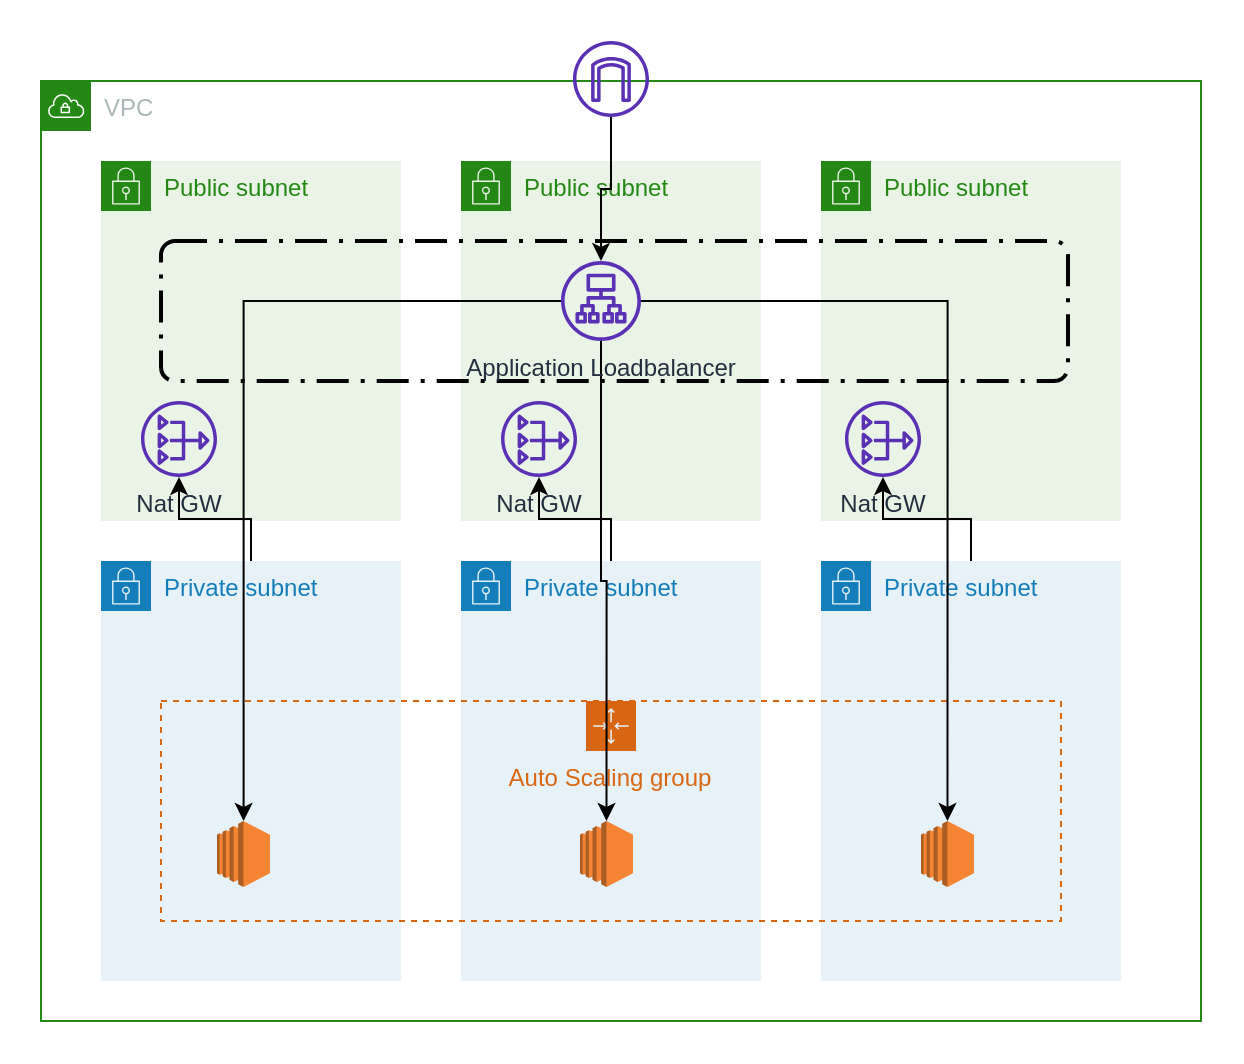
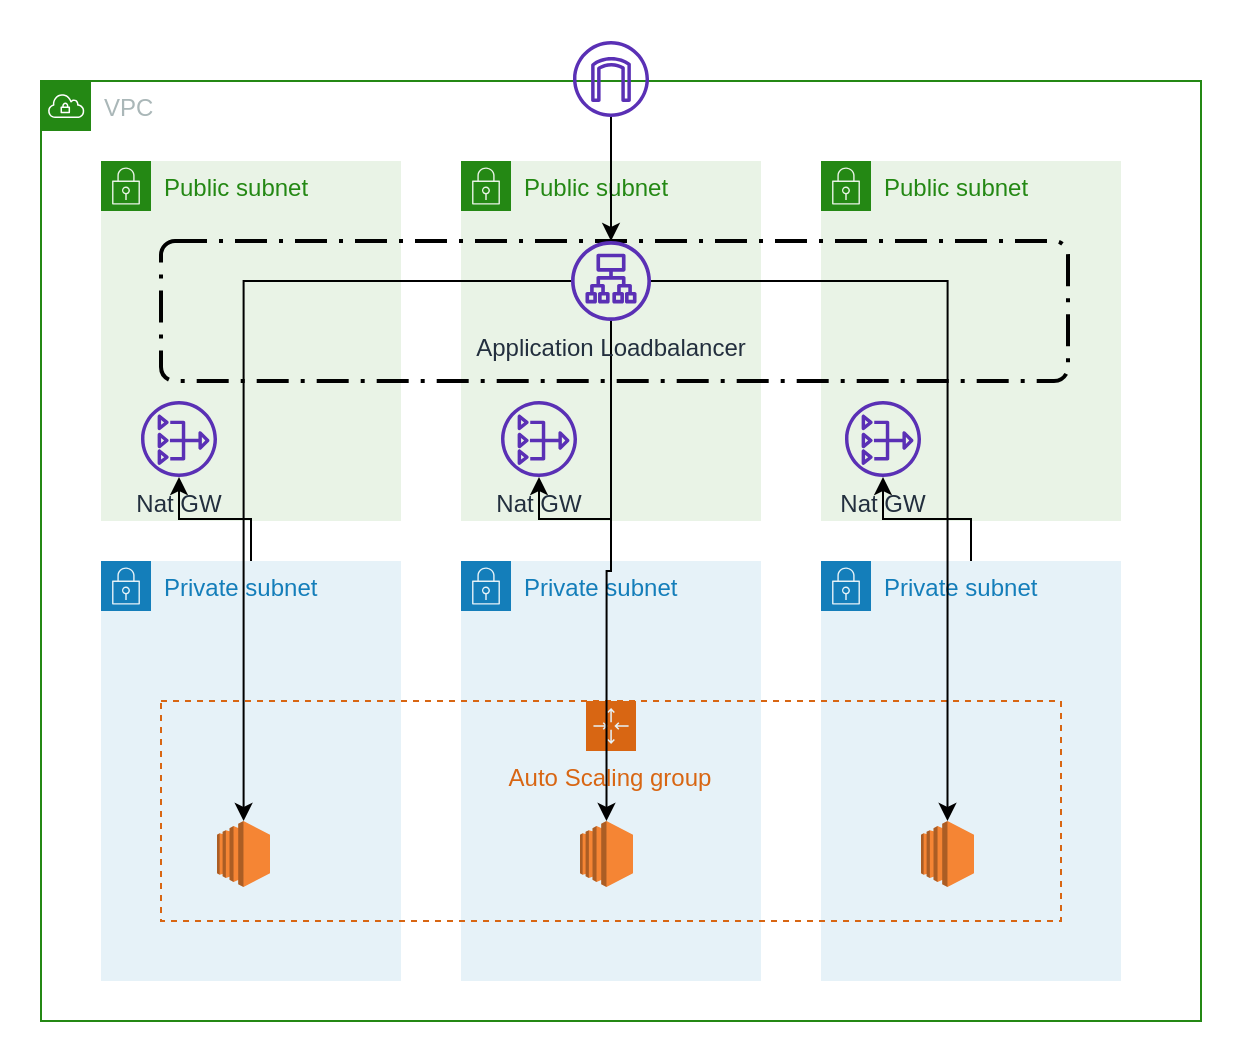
node "Application Loadbalancer": moved (601, 301) -> (611, 281)
